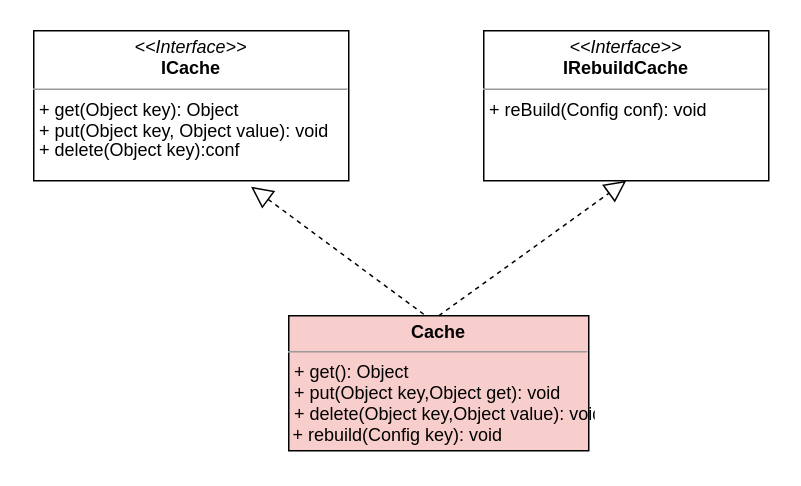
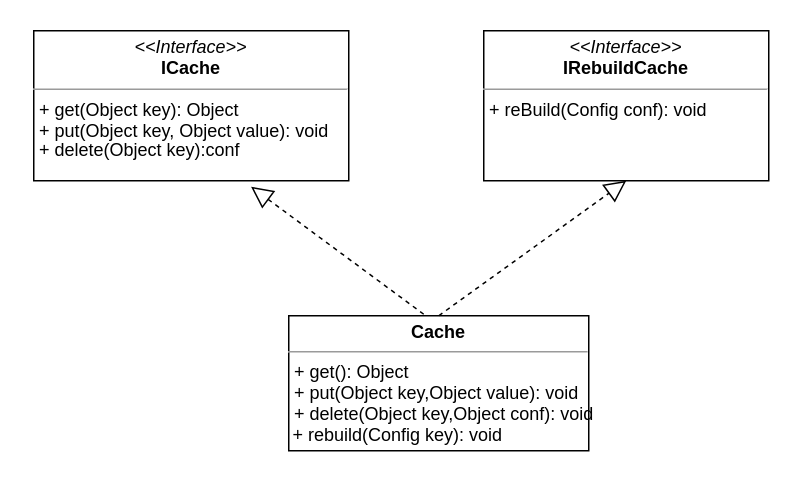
node "Cache + get(): Object": fillcolor #f8cecc -> #ffffff
node "+ put(Object key,Object get): void": label "+ put(Object key,Object get): void" -> "+ put(Object key,Object value): void"
node "+ delete(Object key,Object value): void": label "+ delete(Object key,Object value): void" -> "+ delete(Object key,Object conf): void"
